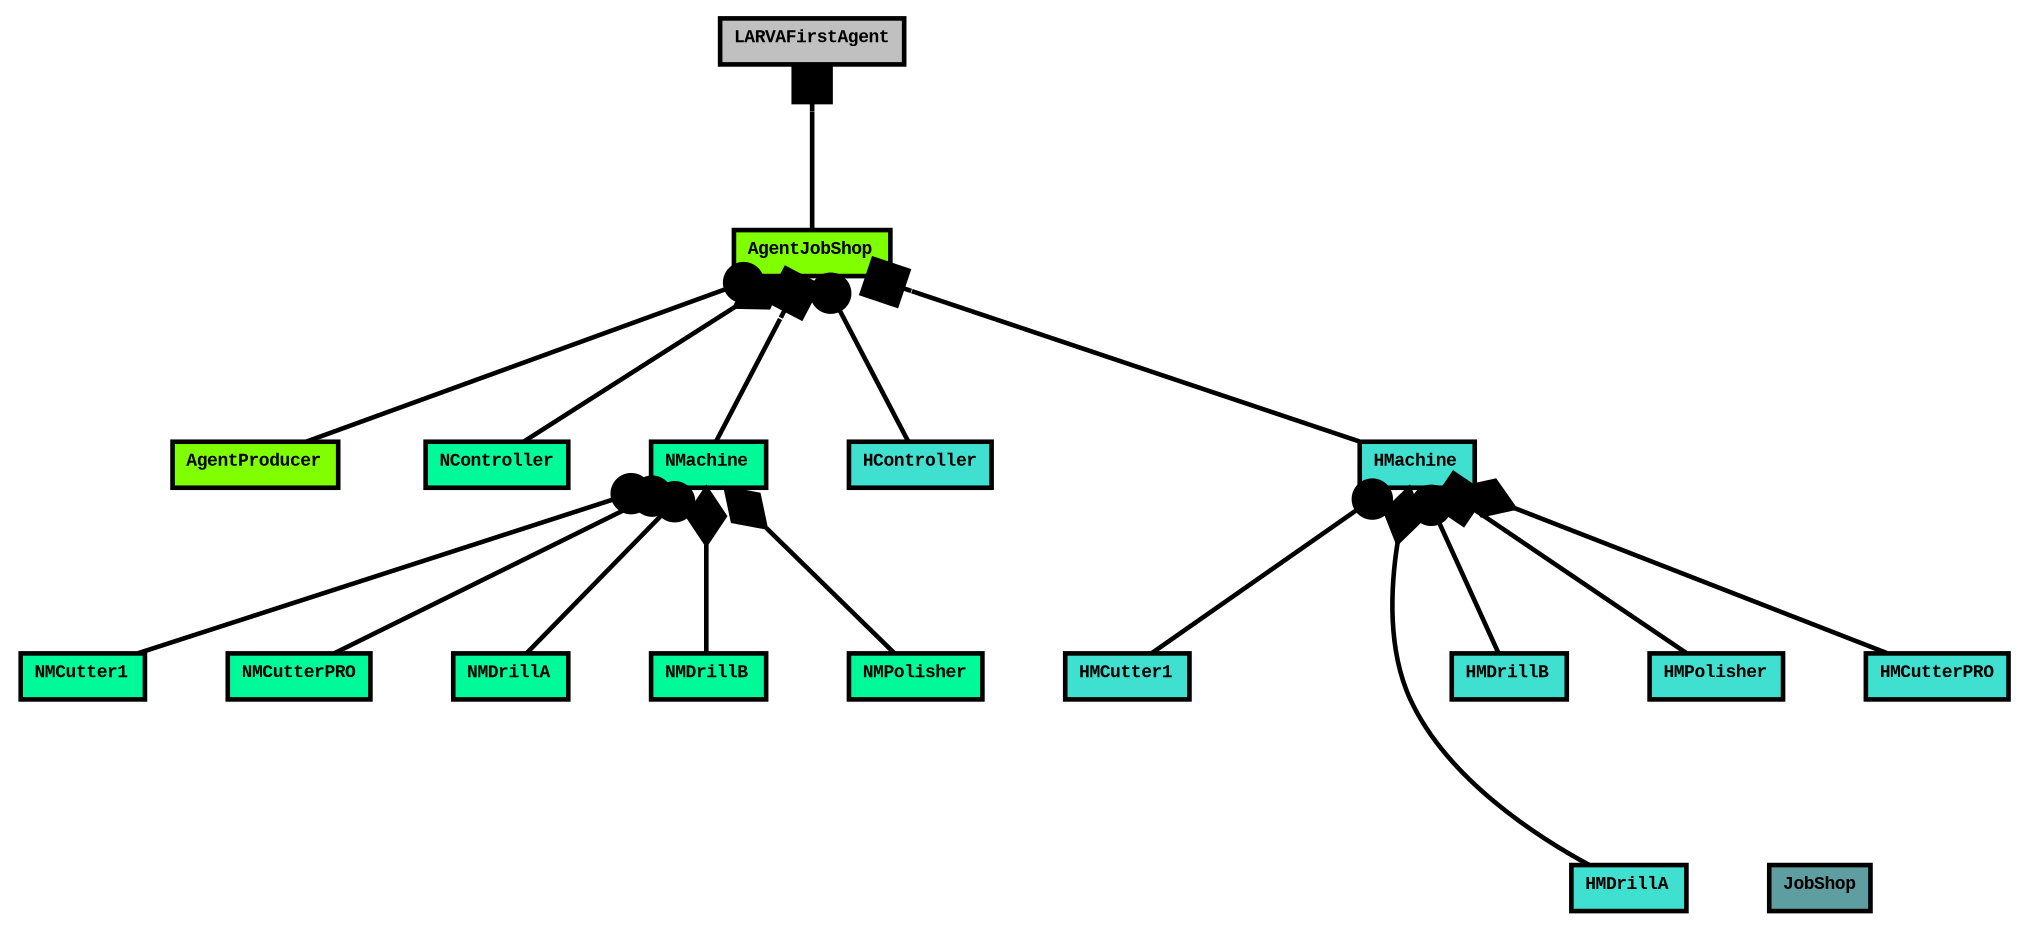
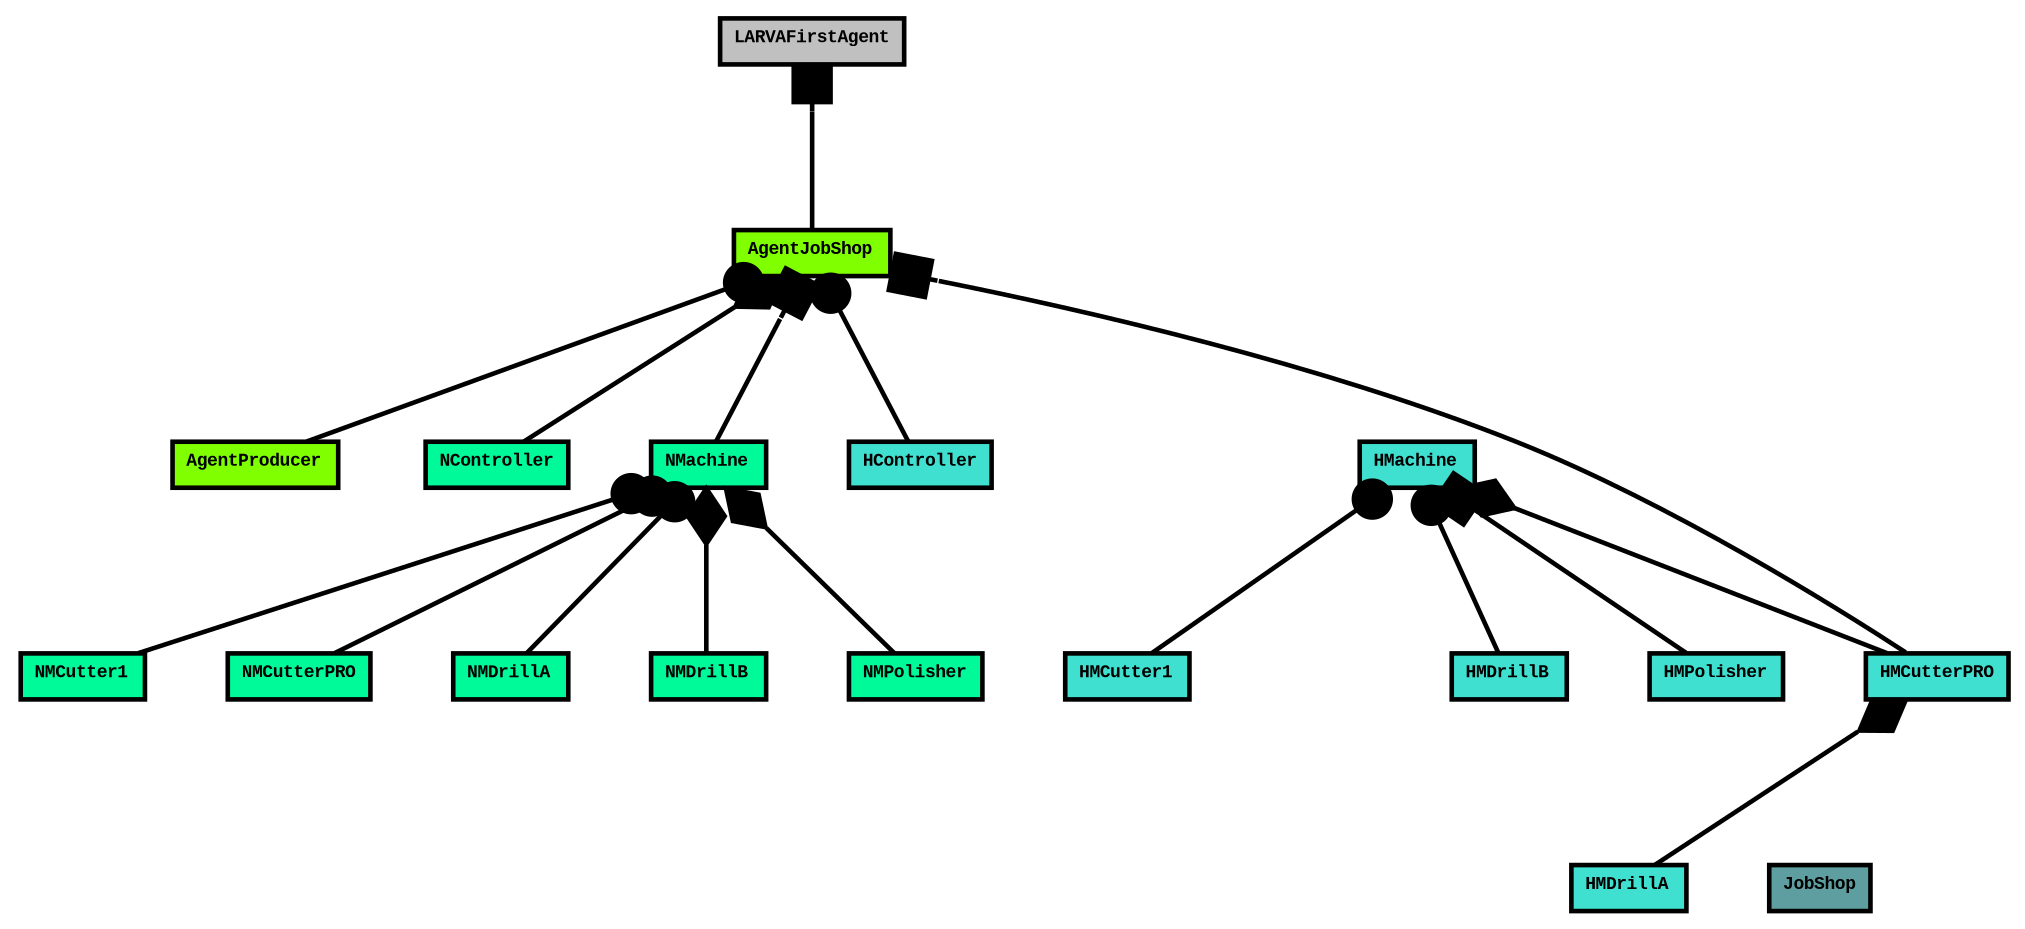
edge "HMachine" -> "AgentJobShop": now "HMCutterPRO" -> "AgentJobShop"
edge "HMDrillA" -> "HMachine": now "HMDrillA" -> "HMCutterPRO"
